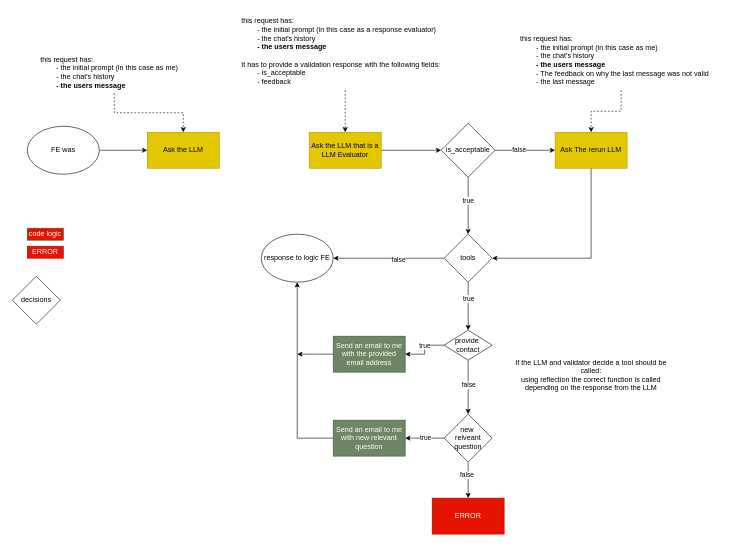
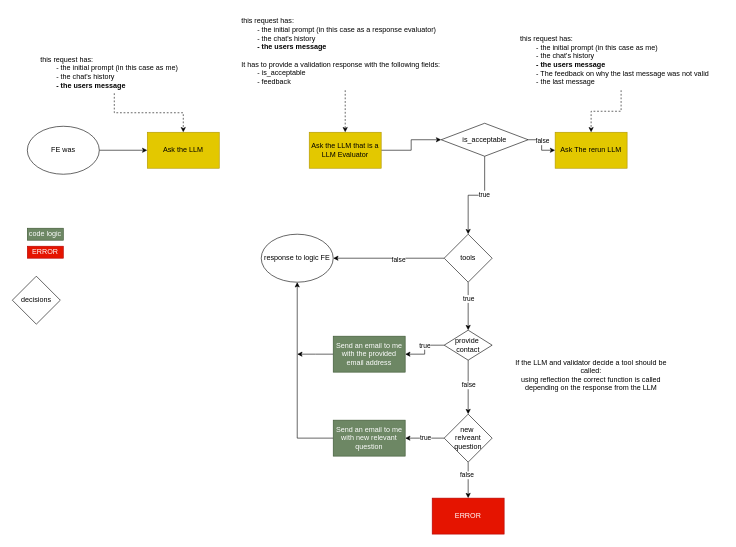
node "is_acceptable": size 54x54 -> 87x33
node "code logic": fillcolor #e51400 -> #6d8764
edge "Ask The rerun LLM" -> "tools": removed
